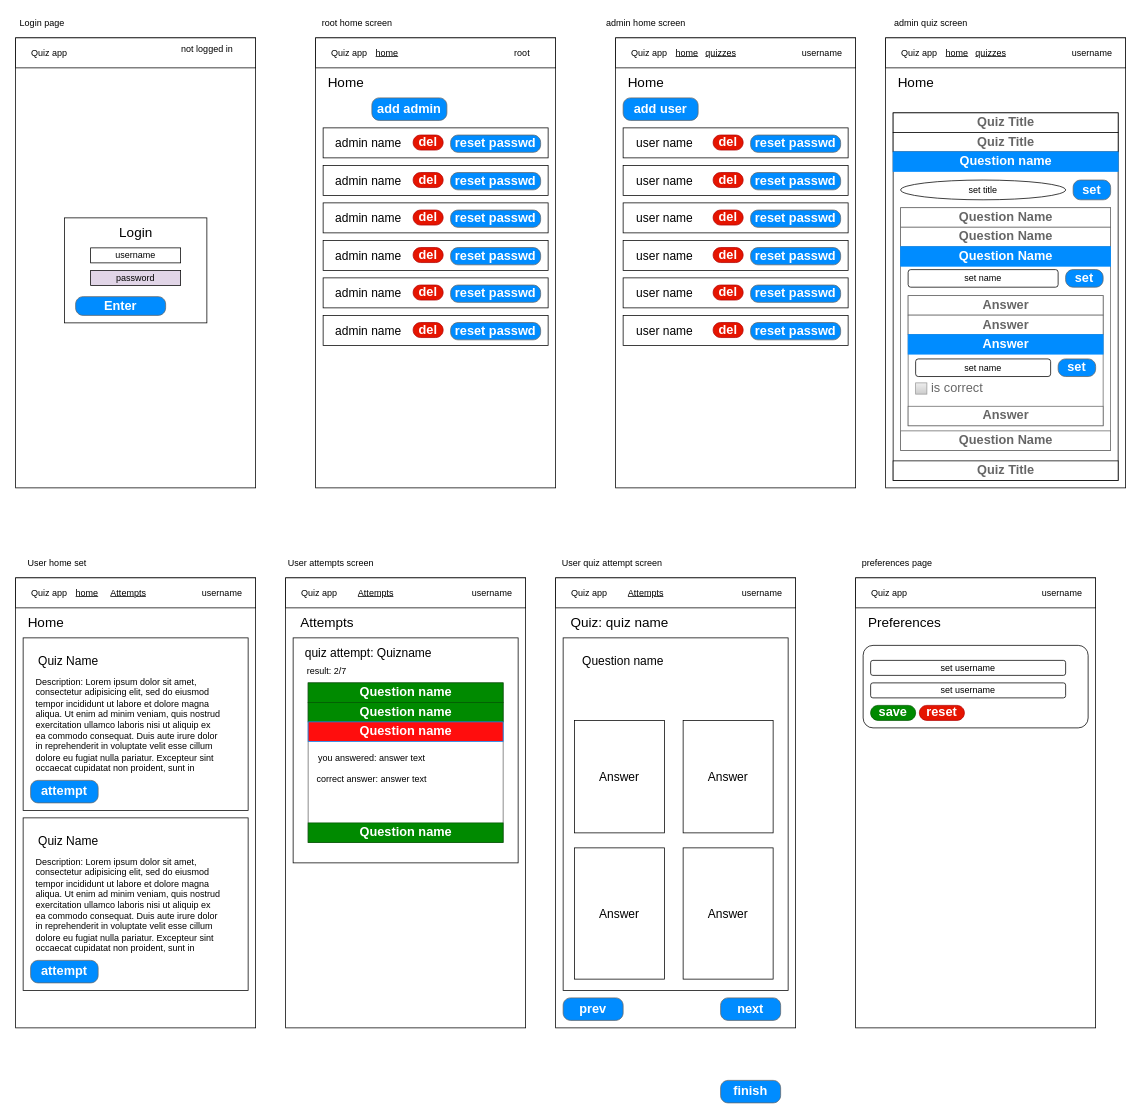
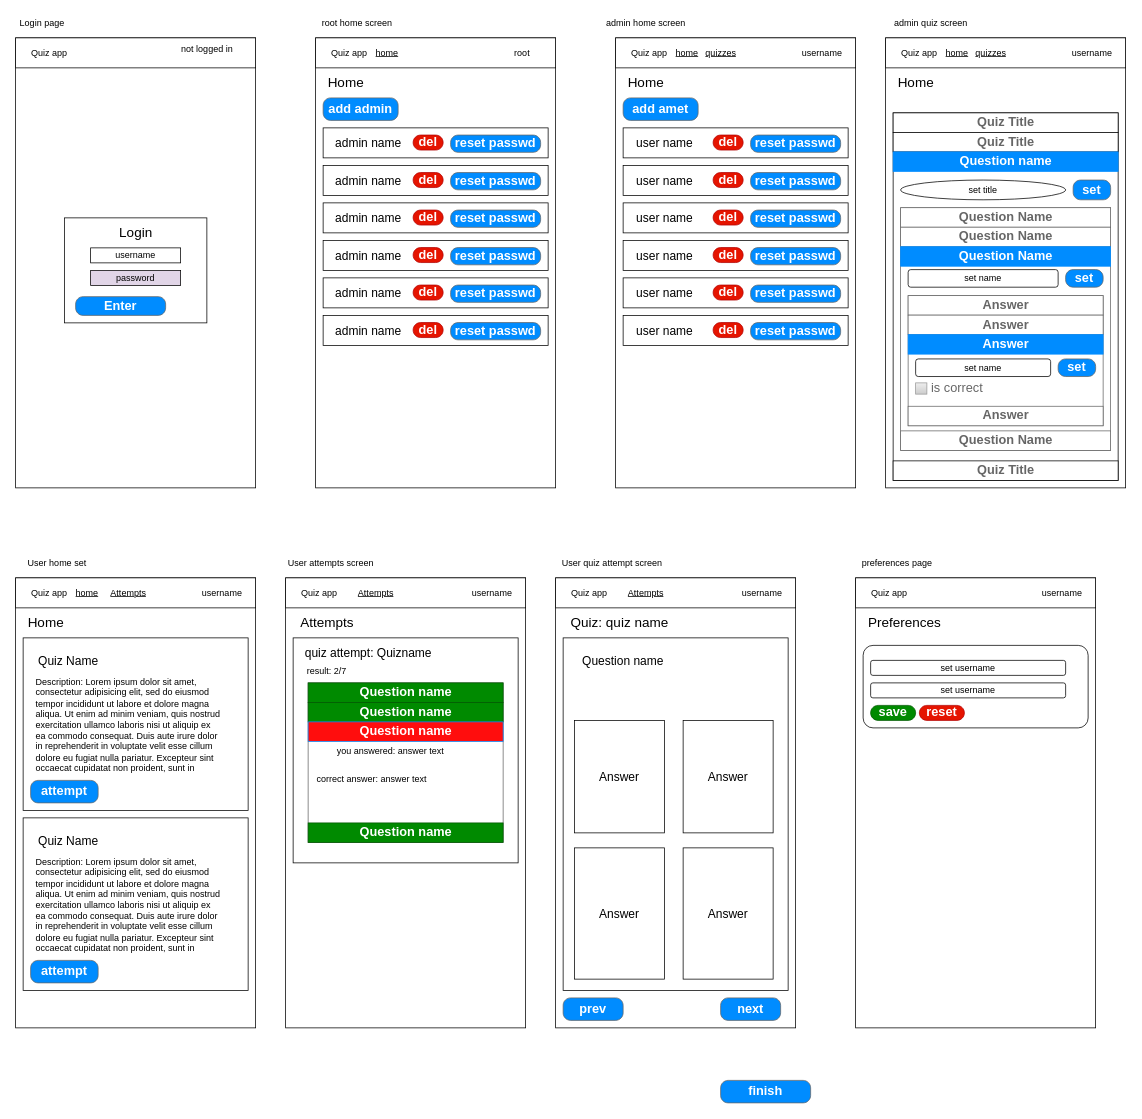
node "add admin": moved (409, 109) -> (360, 109)
node "add user": label "add user" -> "add amet"
node "you answered: answer text": moved (372, 758) -> (390, 751)
node "finish": size 60x23 -> 90x23
